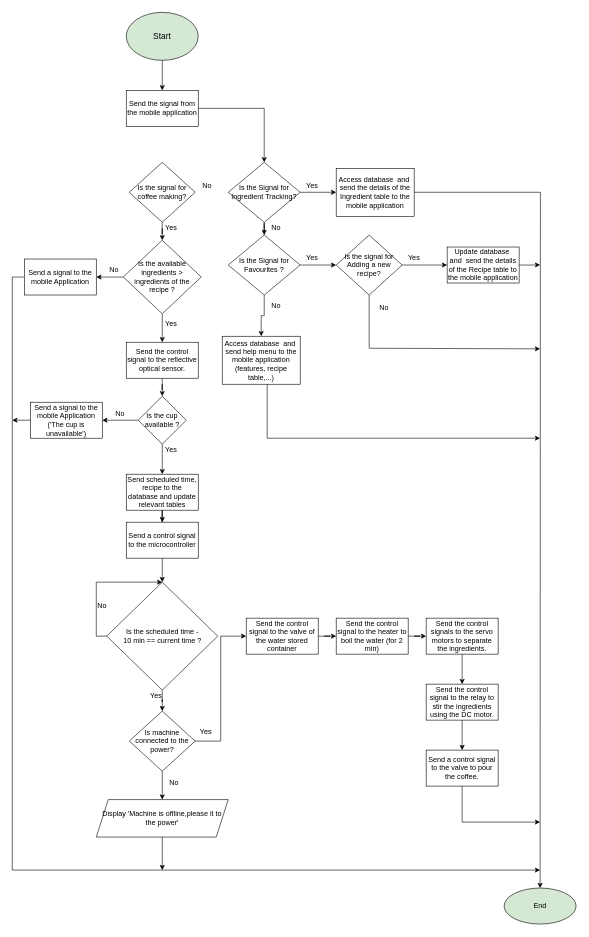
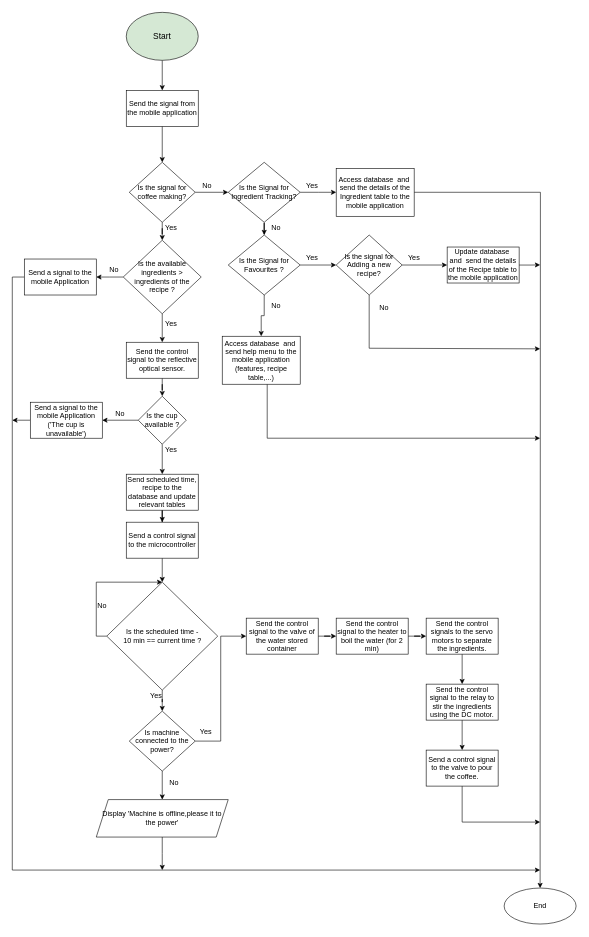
edge "Send the signal from the mobile application" -> "Is the Signal for Ingredient Tracking?": now "Send the signal from the mobile application" -> "Is the signal for coffee making?"
edge "Is the signal for coffee making?" -> "Is the Signal for Ingredient Tracking?": added
node "End": fillcolor #d5e8d4 -> #ffffff
